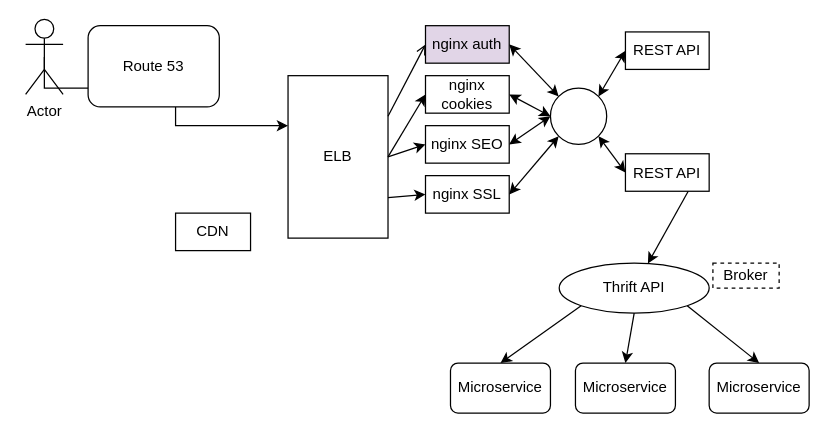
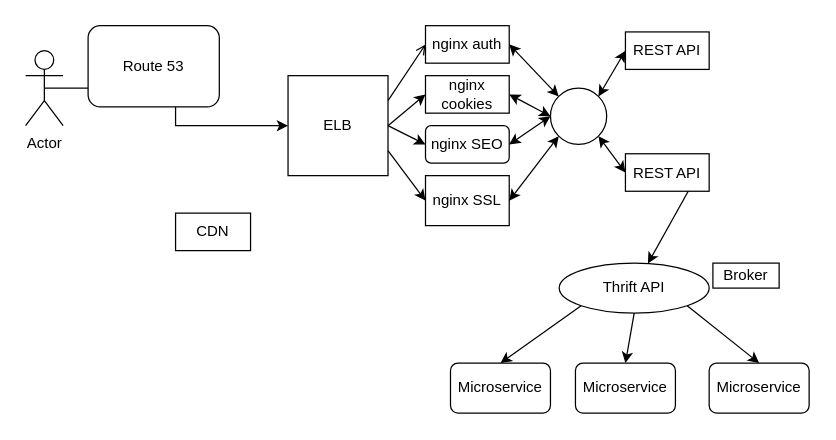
node "nginx auth": fillcolor #e1d5e7 -> #ffffff
node "Actor": moved (44, 57) -> (44, 88)
node "nginx SEO": shape rectangle -> rounded rectangle
node "ELB": size 100x163 -> 100x100
node "nginx SSL": size 84x38 -> 84x50
node "Broker": style dashed -> solid
